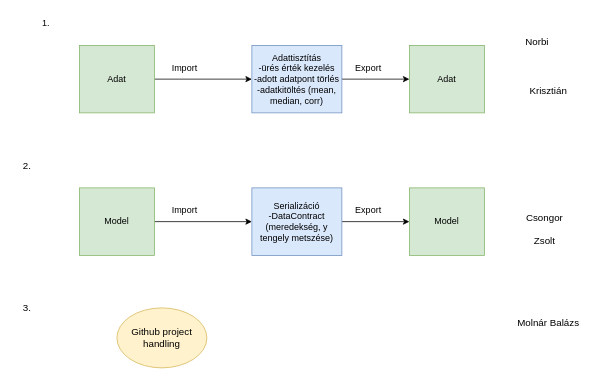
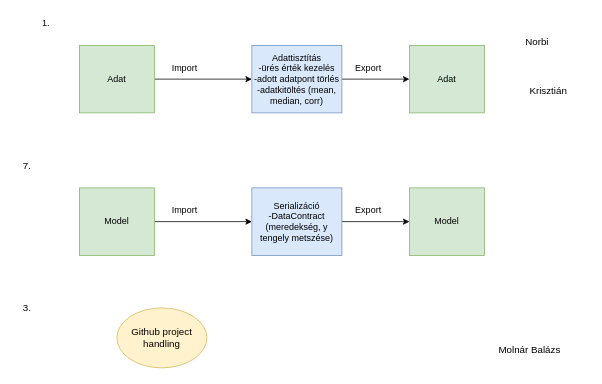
node "2.": label "2." -> "7."
node "Csongor": removed
node "Zsolt": removed
node "Molnár Balázs": moved (548, 323) -> (529, 349)
